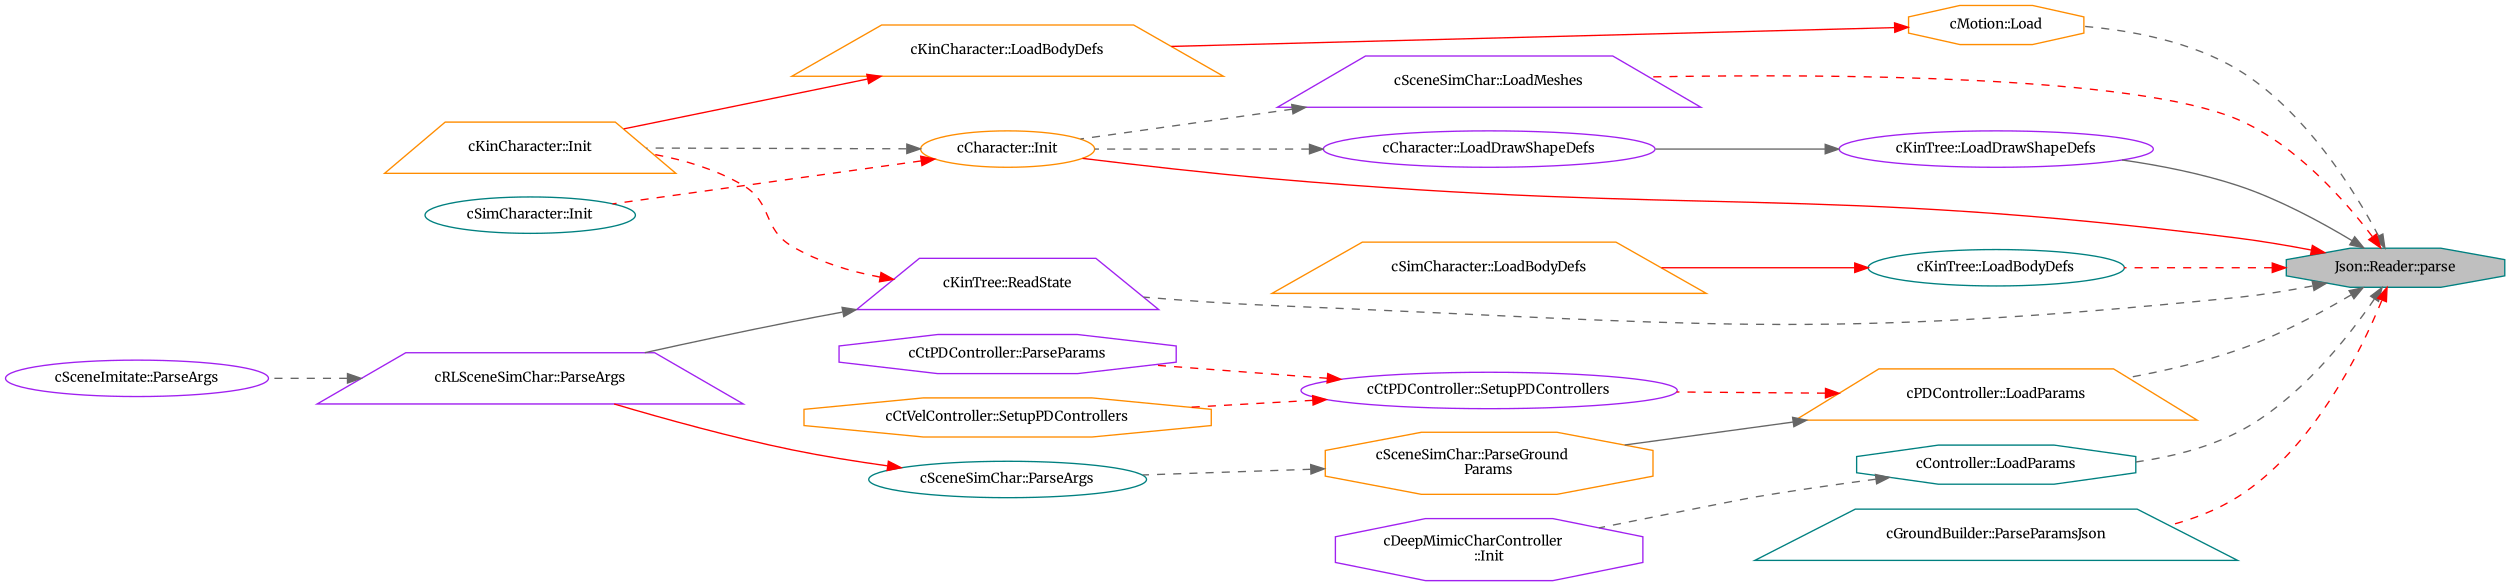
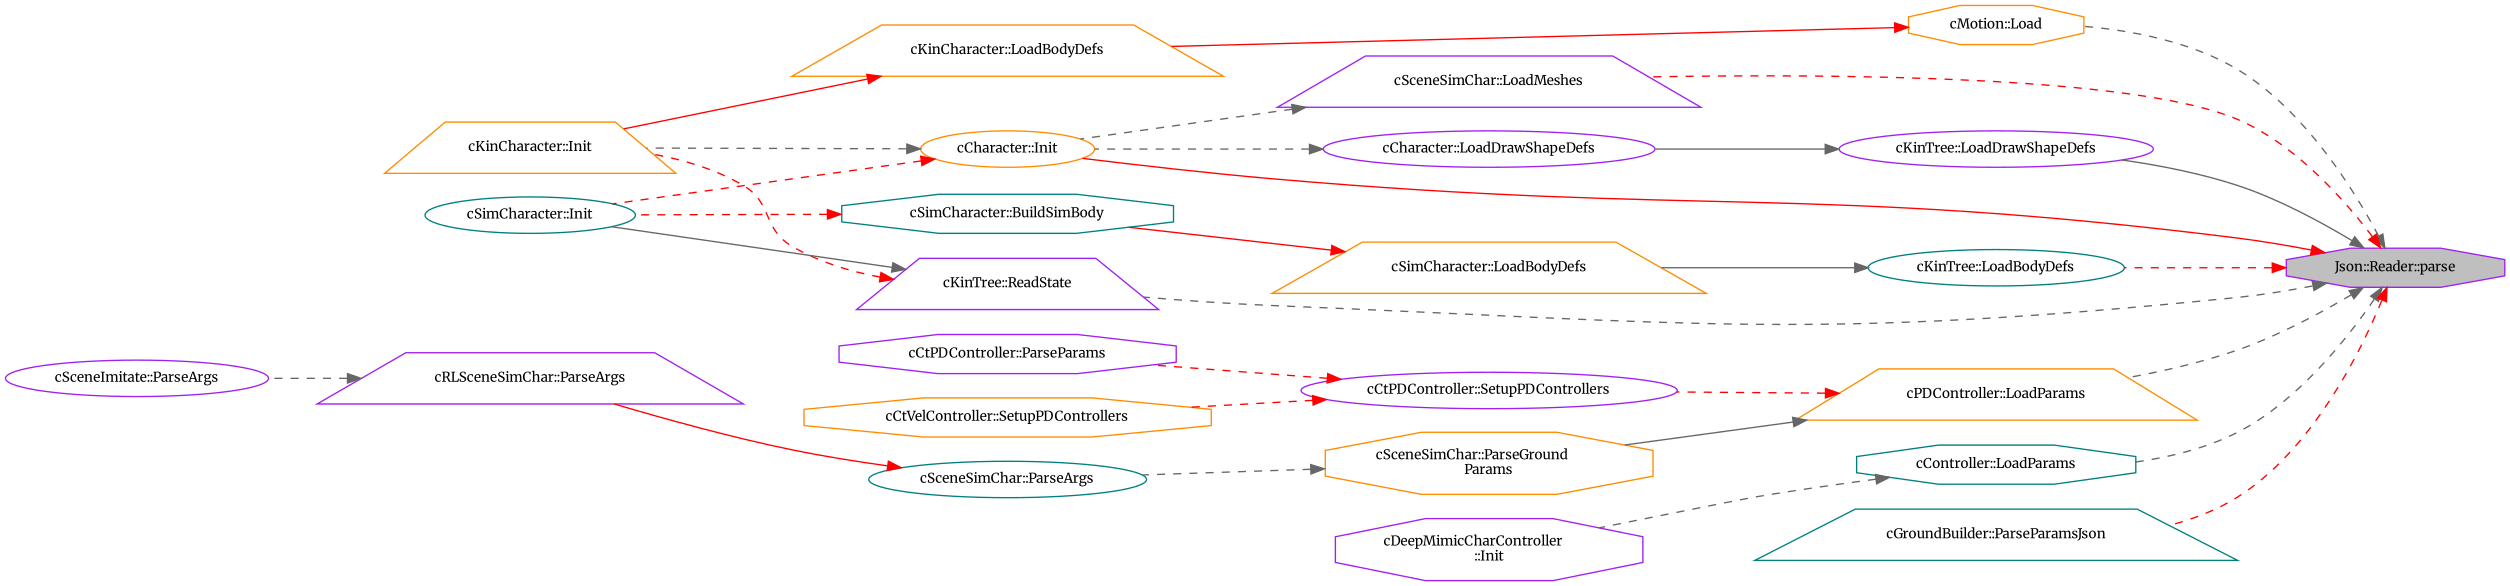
node "cSimCharacter::BuildSimBody": added
edge "cSimCharacter::LoadBodyDefs" -> "cKinTree::LoadBodyDefs": color red -> gray40
node "Json::Reader::parse": color teal -> purple
edge "cRLSceneSimChar::ParseArgs" -> "cKinTree::ReadState": now "cSimCharacter::Init" -> "cKinTree::ReadState"
